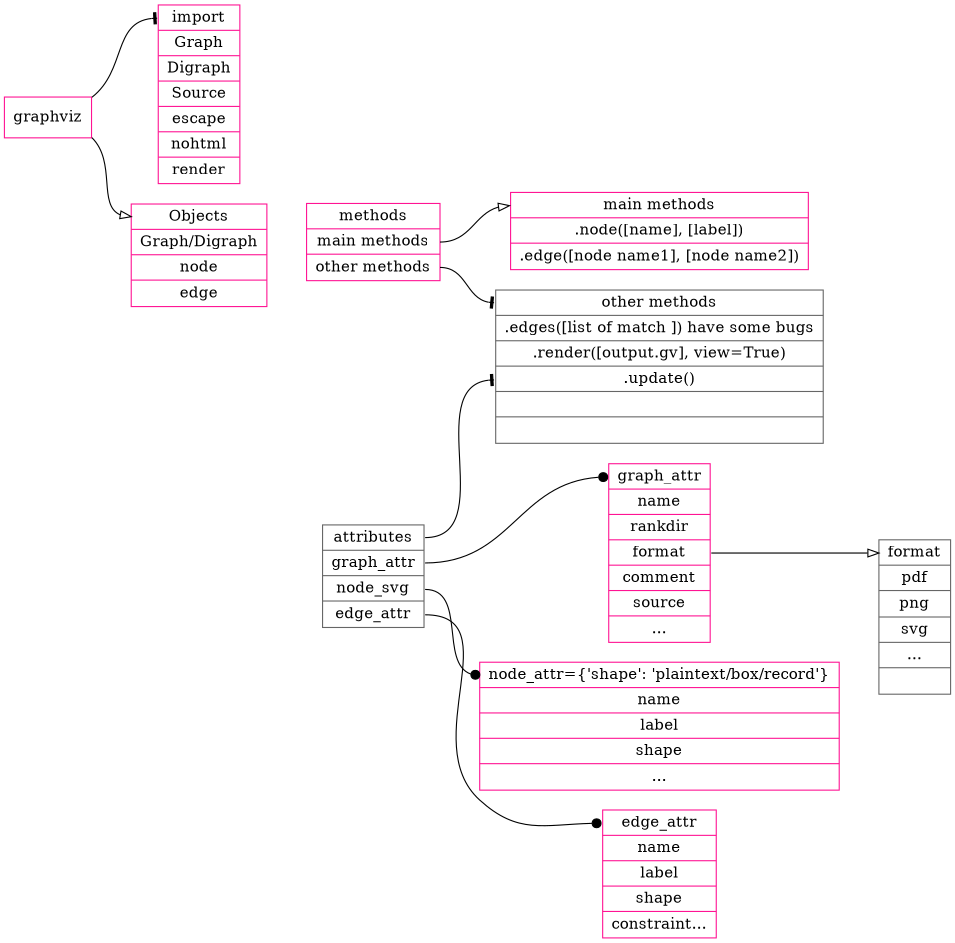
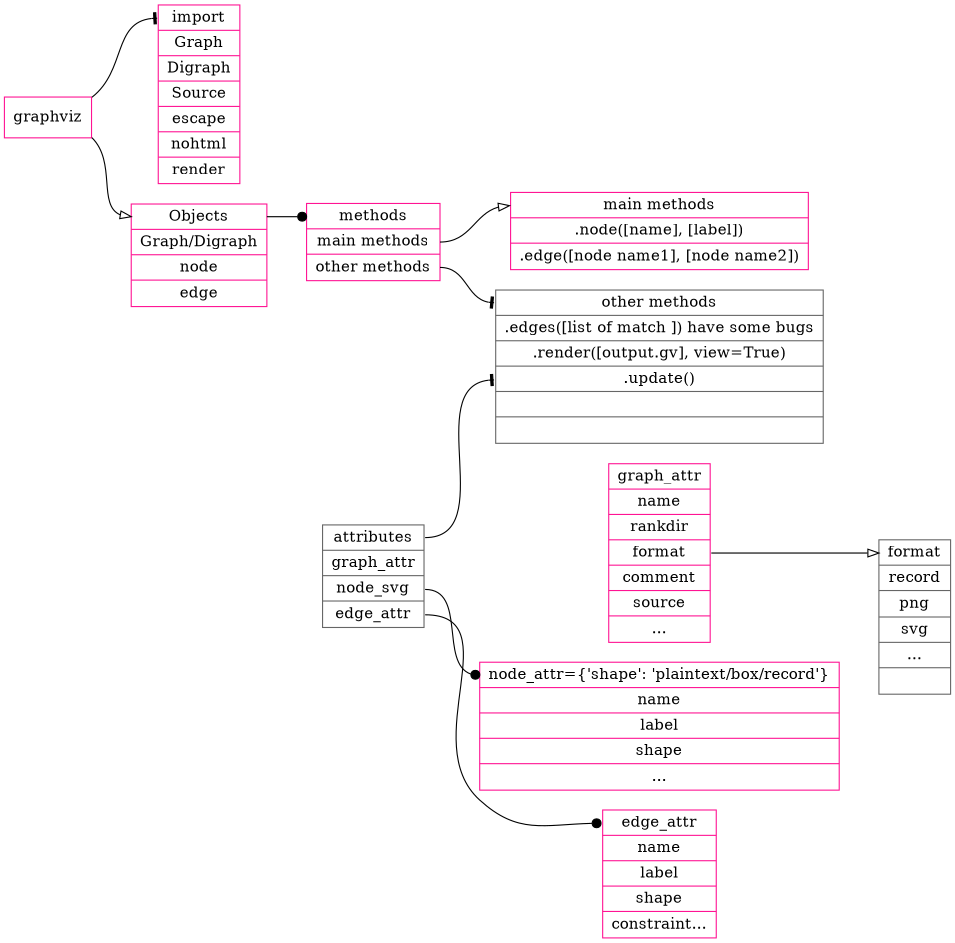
edge "Objects" -> "methods": added
edge "attributes" -> "graph_attr": removed
node "format": text "pdf" -> "record"
